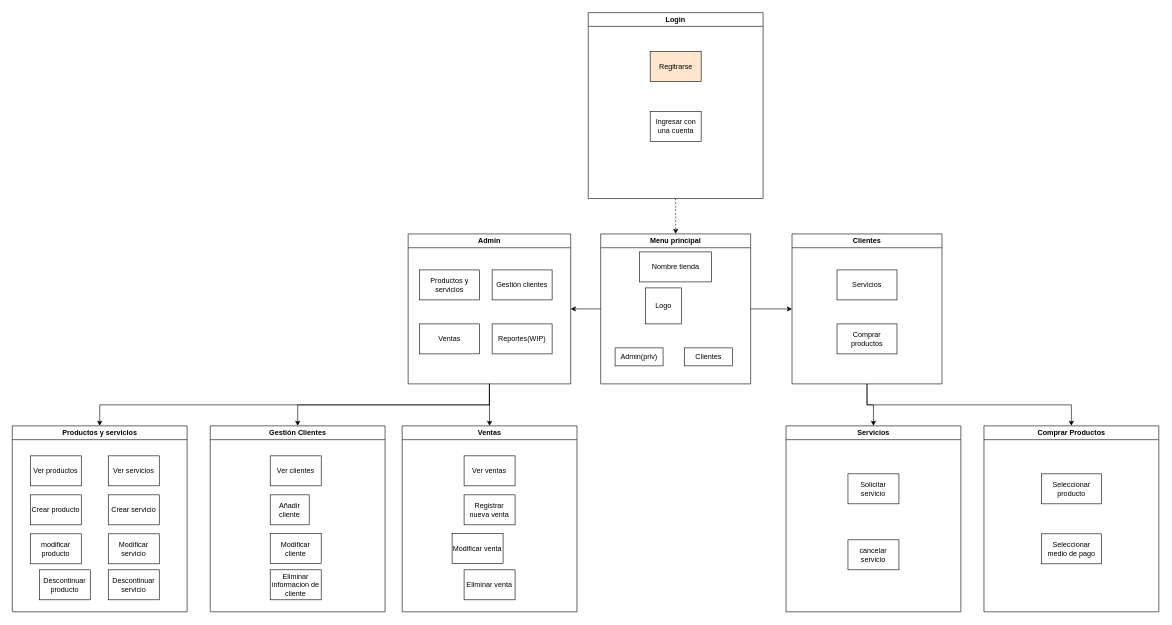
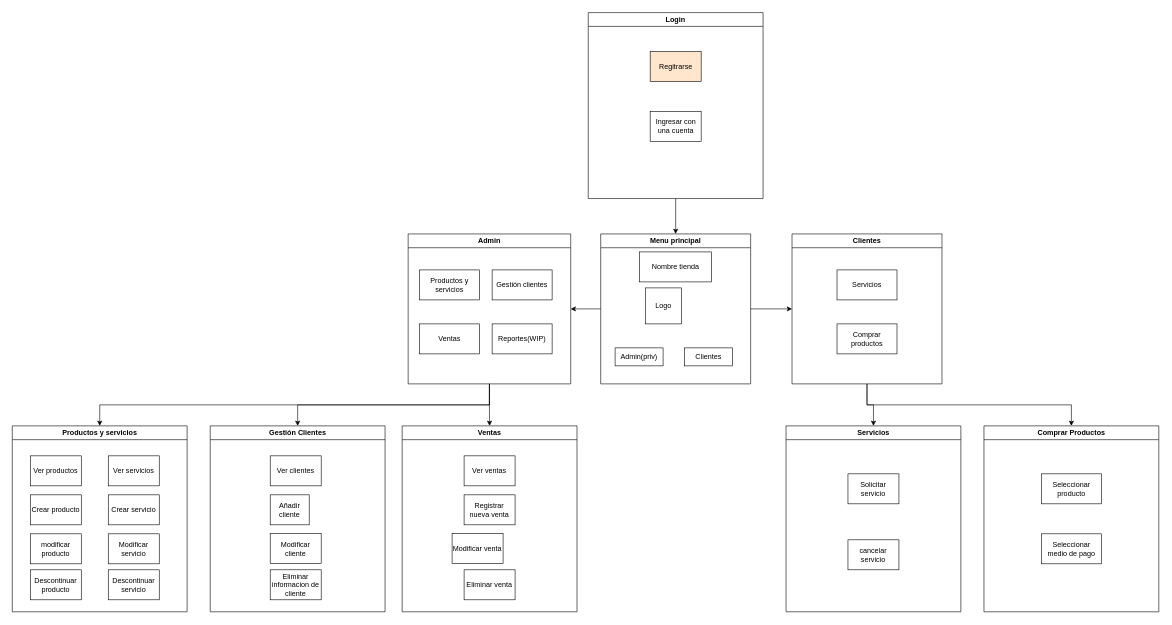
edge "Login" -> "Menu principal": style dashed -> solid
node "Descontinuar producto": moved (65, 585) -> (56, 585)
